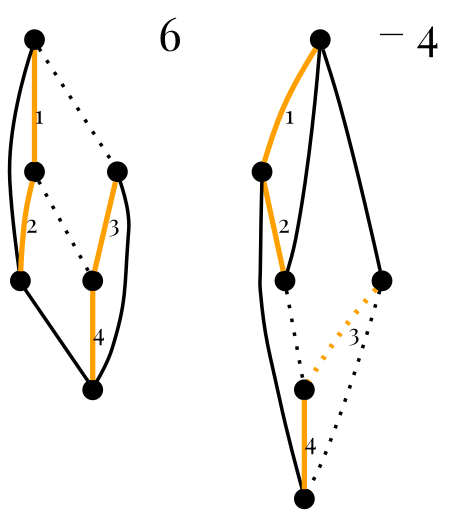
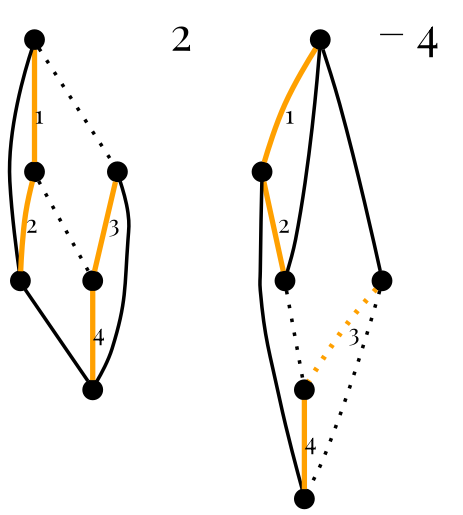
node "6": label "6" -> "2"
